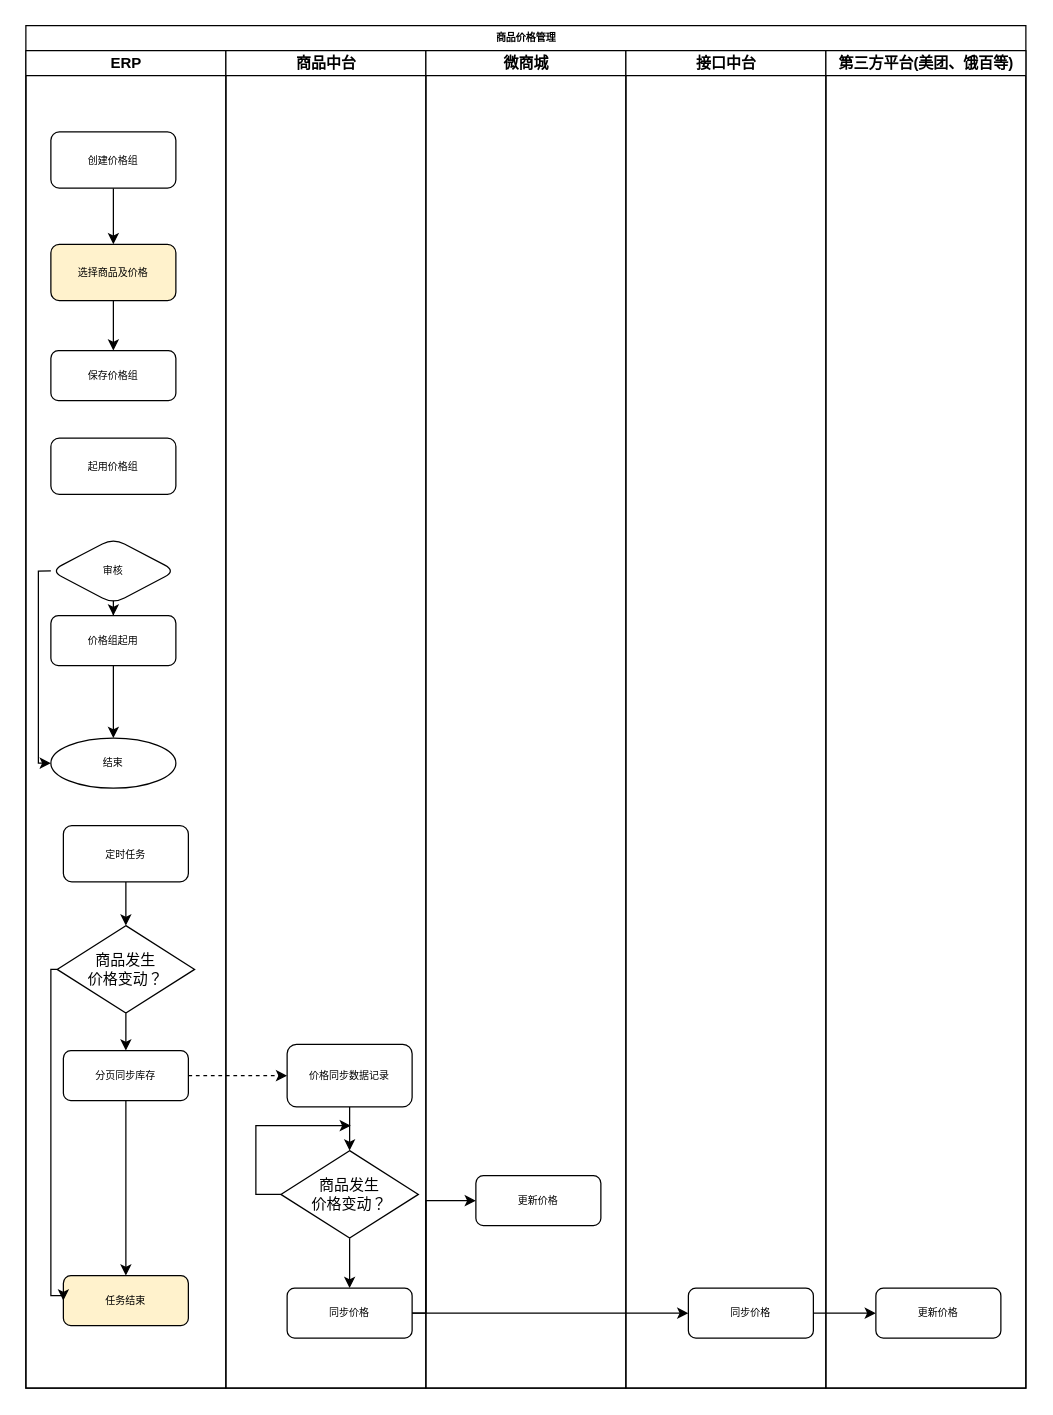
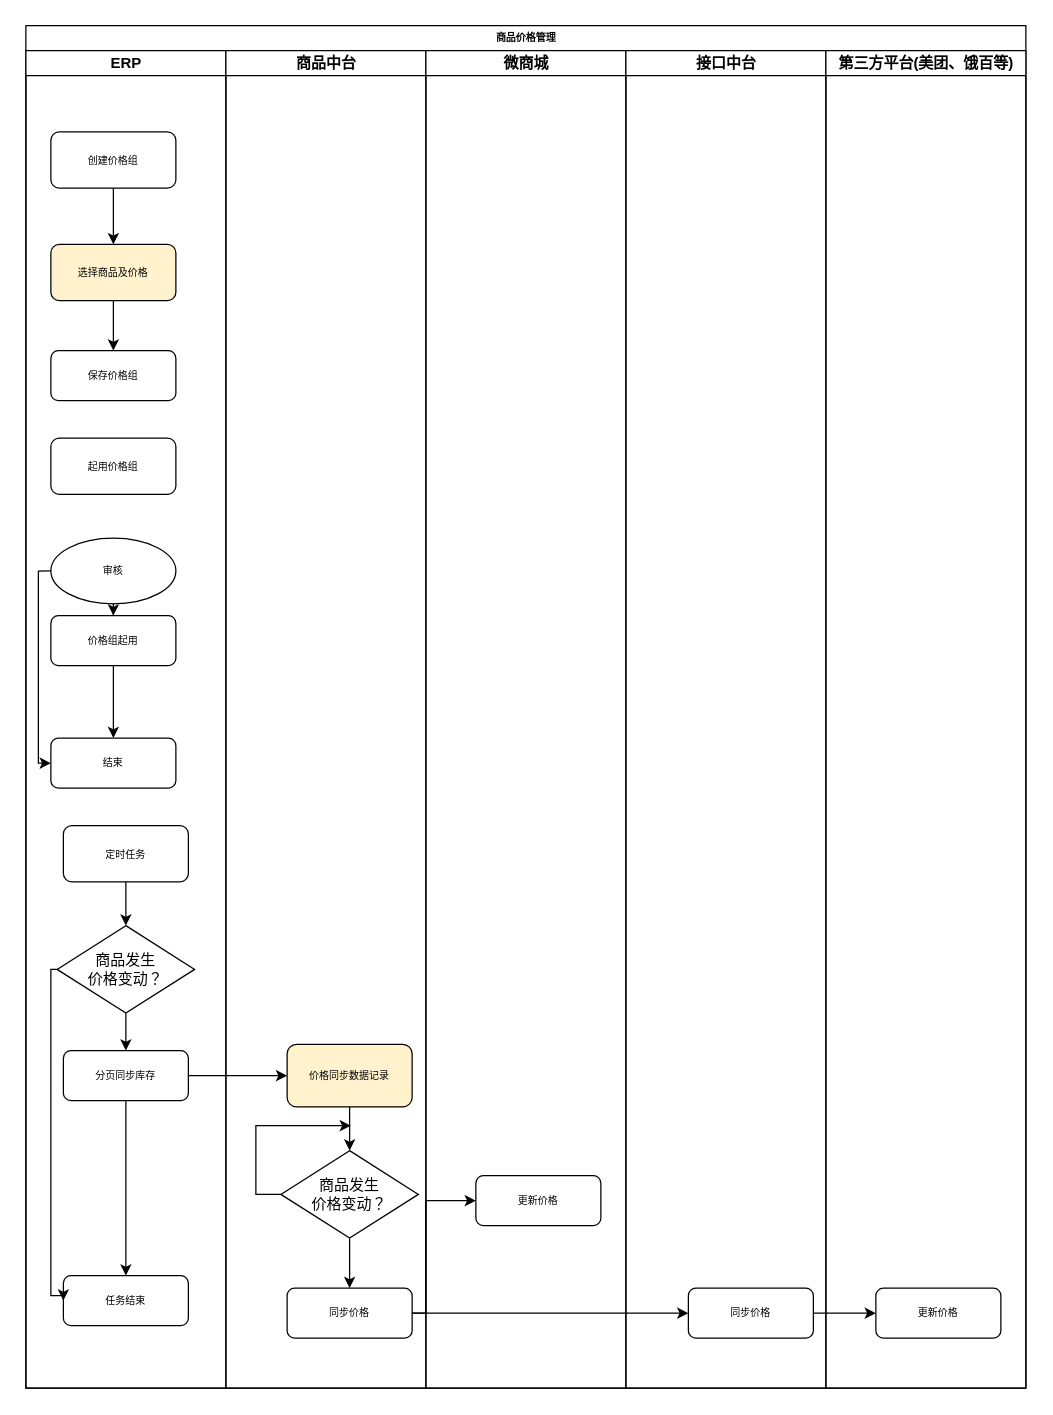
node "审核": shape diamond -> ellipse
node "结束": shape ellipse -> rounded rectangle
edge "分页同步库存" -> "价格同步数据记录": style dashed -> solid
node "价格同步数据记录": fillcolor #ffffff -> #fff2cc
node "任务结束": fillcolor #fff2cc -> #ffffff
